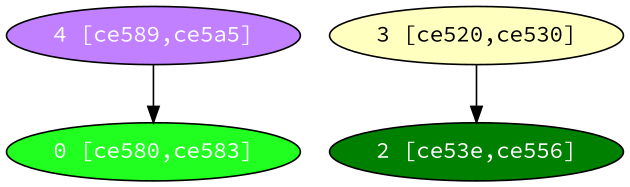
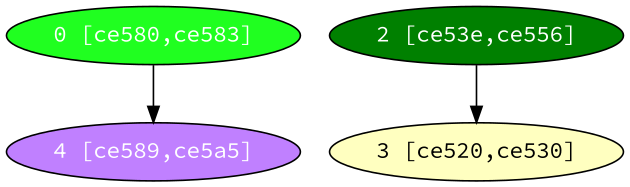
edge "4 [ce589,ce5a5]" -> "0 [ce580,ce583]": reversed
edge "3 [ce520,ce530]" -> "2 [ce53e,ce556]": reversed
